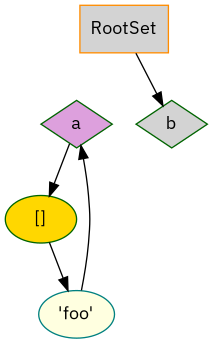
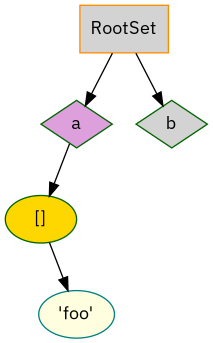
edge "'foo'" -> "a": now "RootSet" -> "a"
